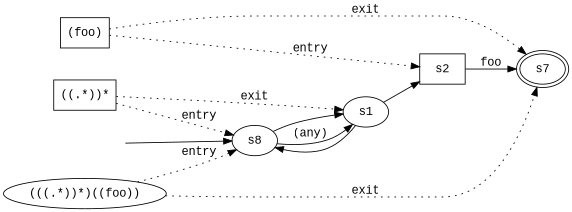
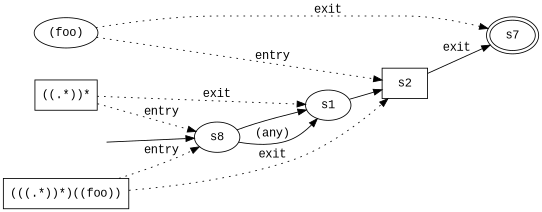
node "(foo)": shape box -> ellipse
edge "s2" -> "s7": label "foo" -> "exit"
edge "s1" -> "s8": removed
node "(((.*))*)((foo))": shape ellipse -> box
edge "(((.*))*)((foo))" -> "s7": now "(((.*))*)((foo))" -> "s2"
